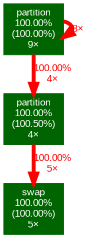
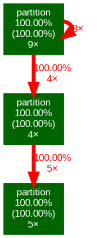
node "partition 100.00% (100.50%) 4×": label "partition 100.00% (100.50%) 4×" -> "partition 100.00% (100.00%) 4×"
node "swap 100.00% (100.00%) 5×": label "swap 100.00% (100.00%) 5×" -> "partition 100.00% (100.00%) 5×"
